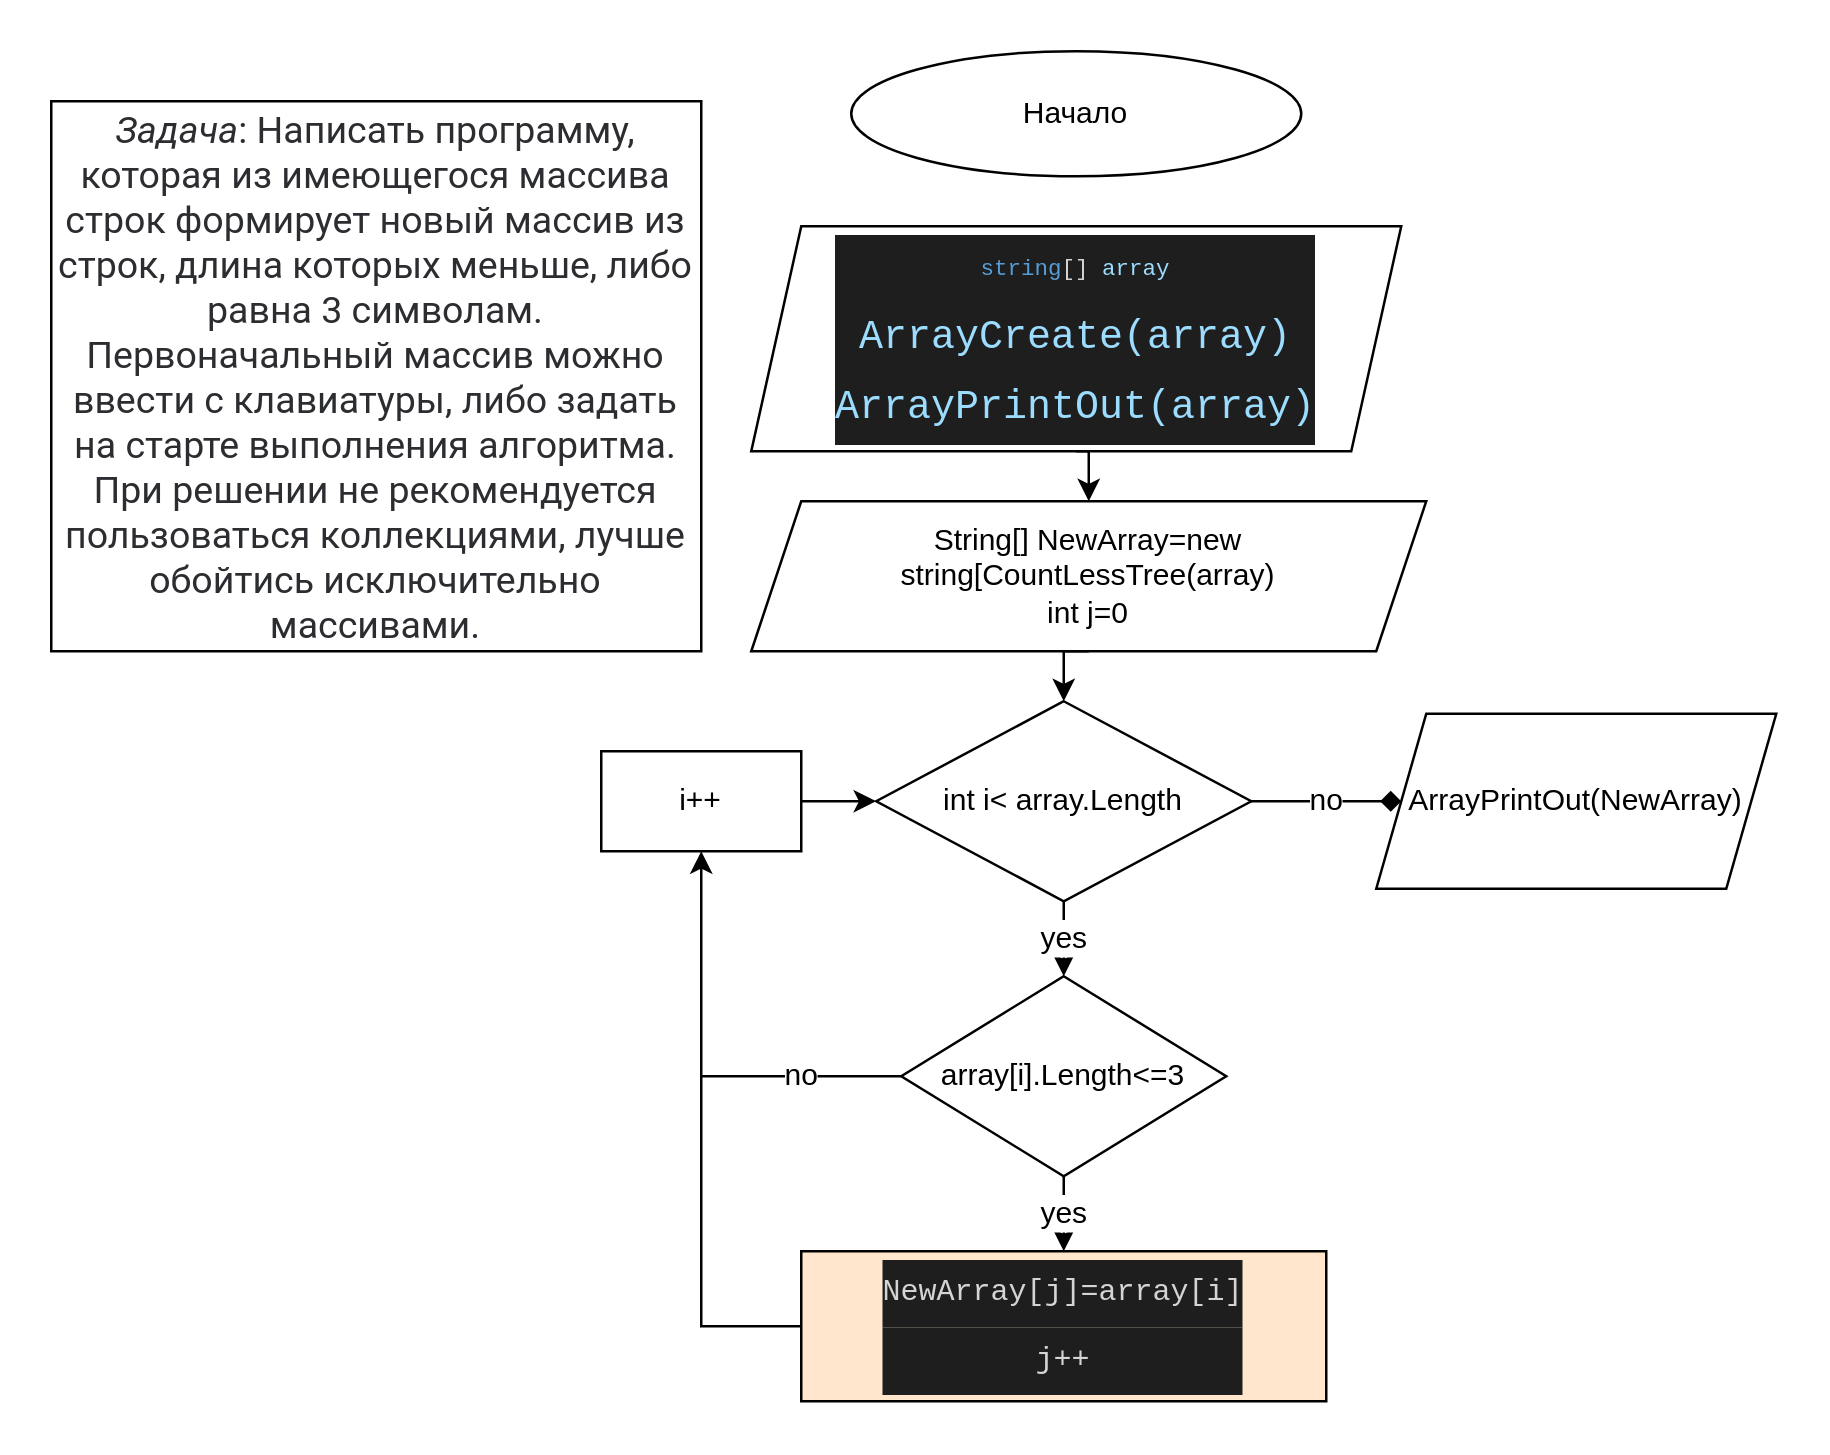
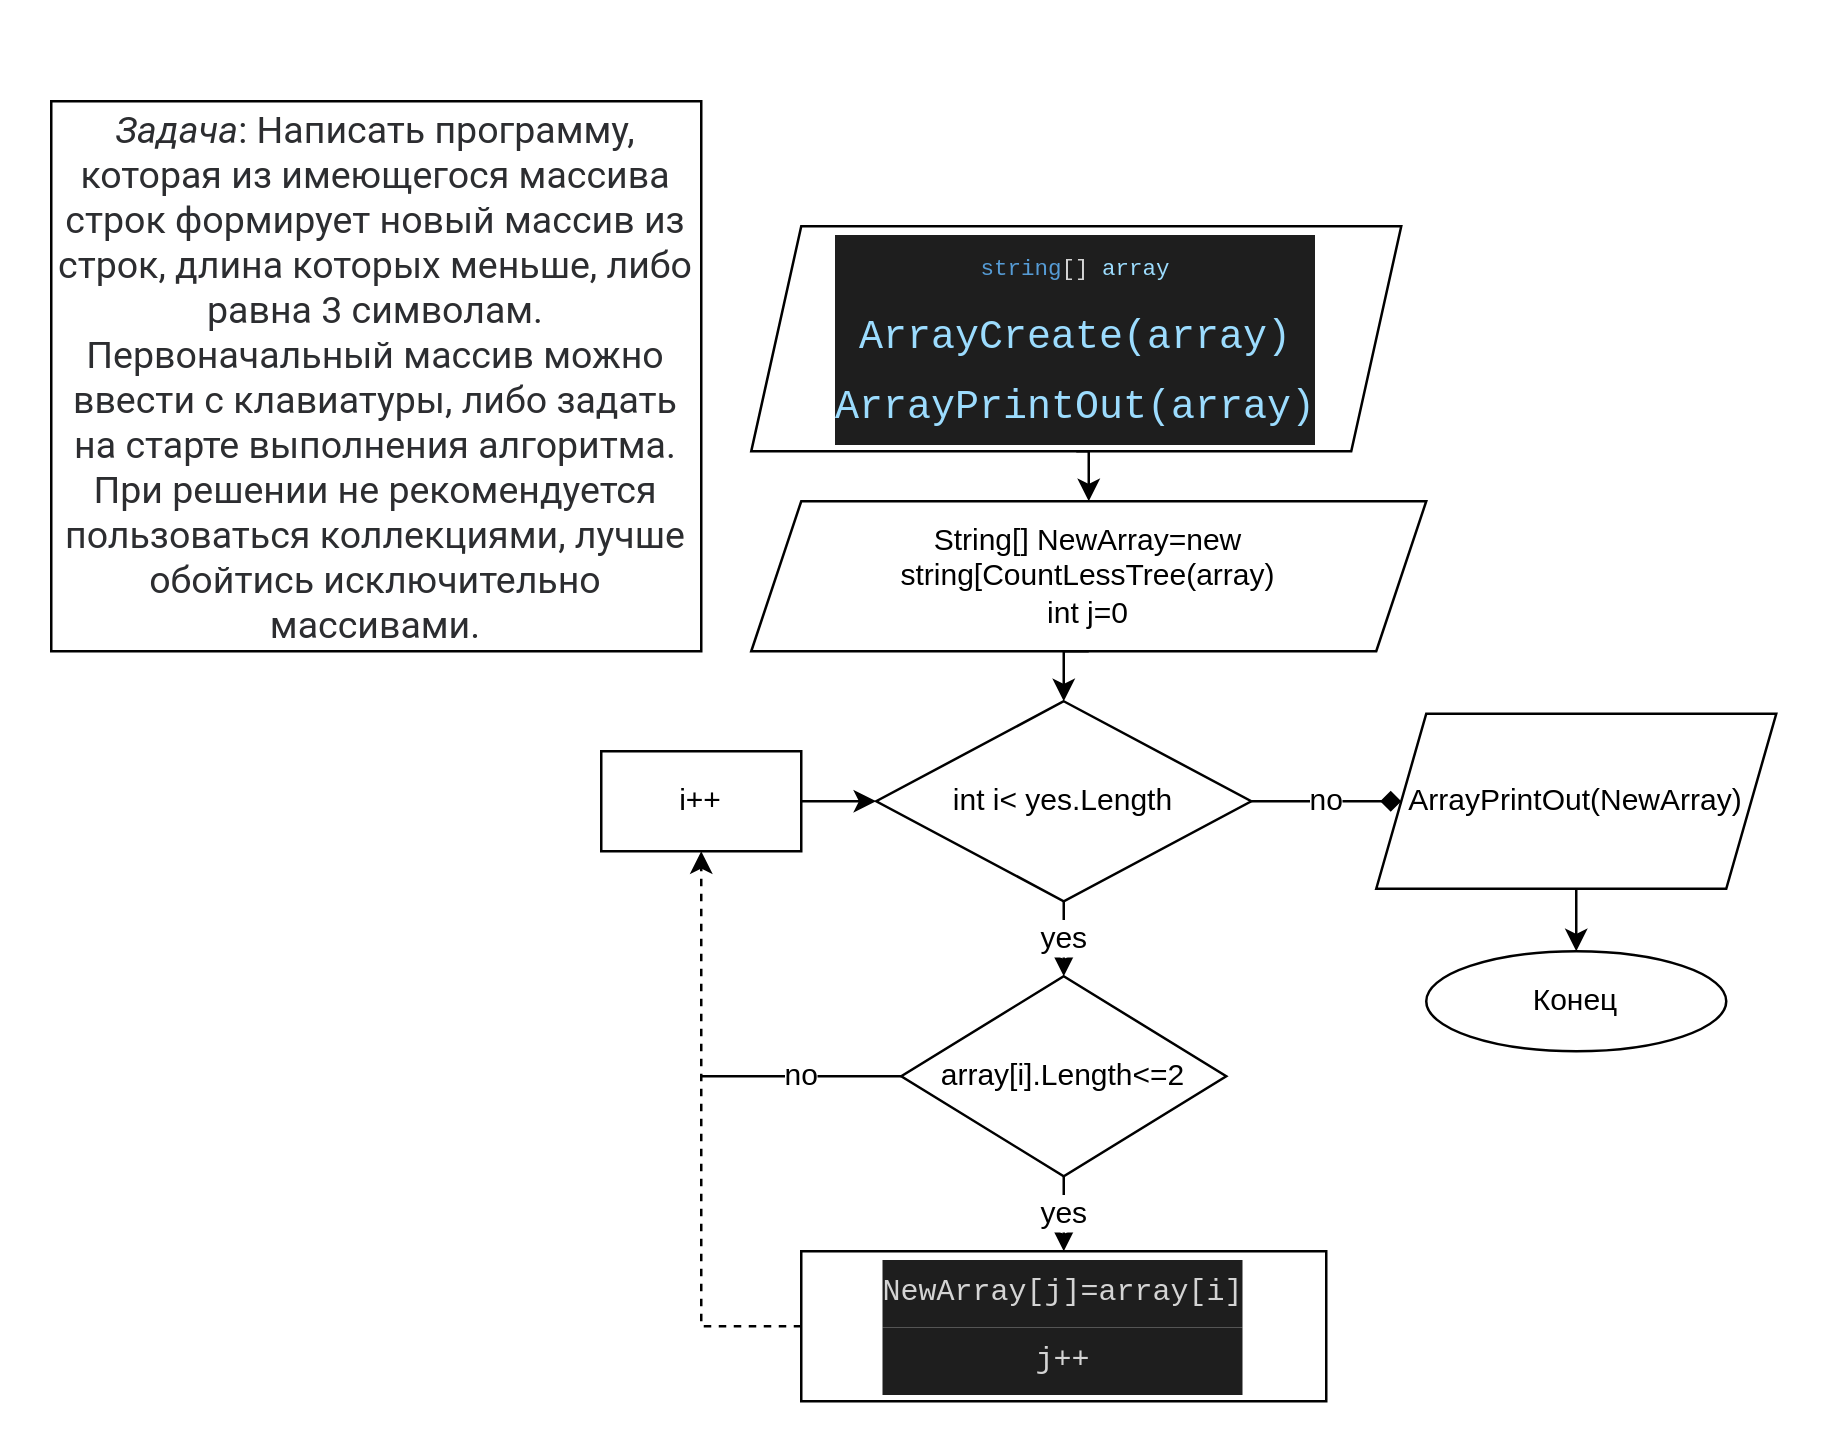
node "Начало": removed
node "int i< array.Length": label "int i< array.Length" -> "int i< yes.Length"
edge "ArrayPrintOut(NewArray)" -> "Конец": added
node "Конец": added
node "array[i].Length<=3": label "array[i].Length<=3" -> "array[i].Length<=2"
edge "NewArray[j]=array[i] j++" -> "i++": style solid -> dashed
node "NewArray[j]=array[i] j++": fillcolor #ffe6cc -> #ffffff
